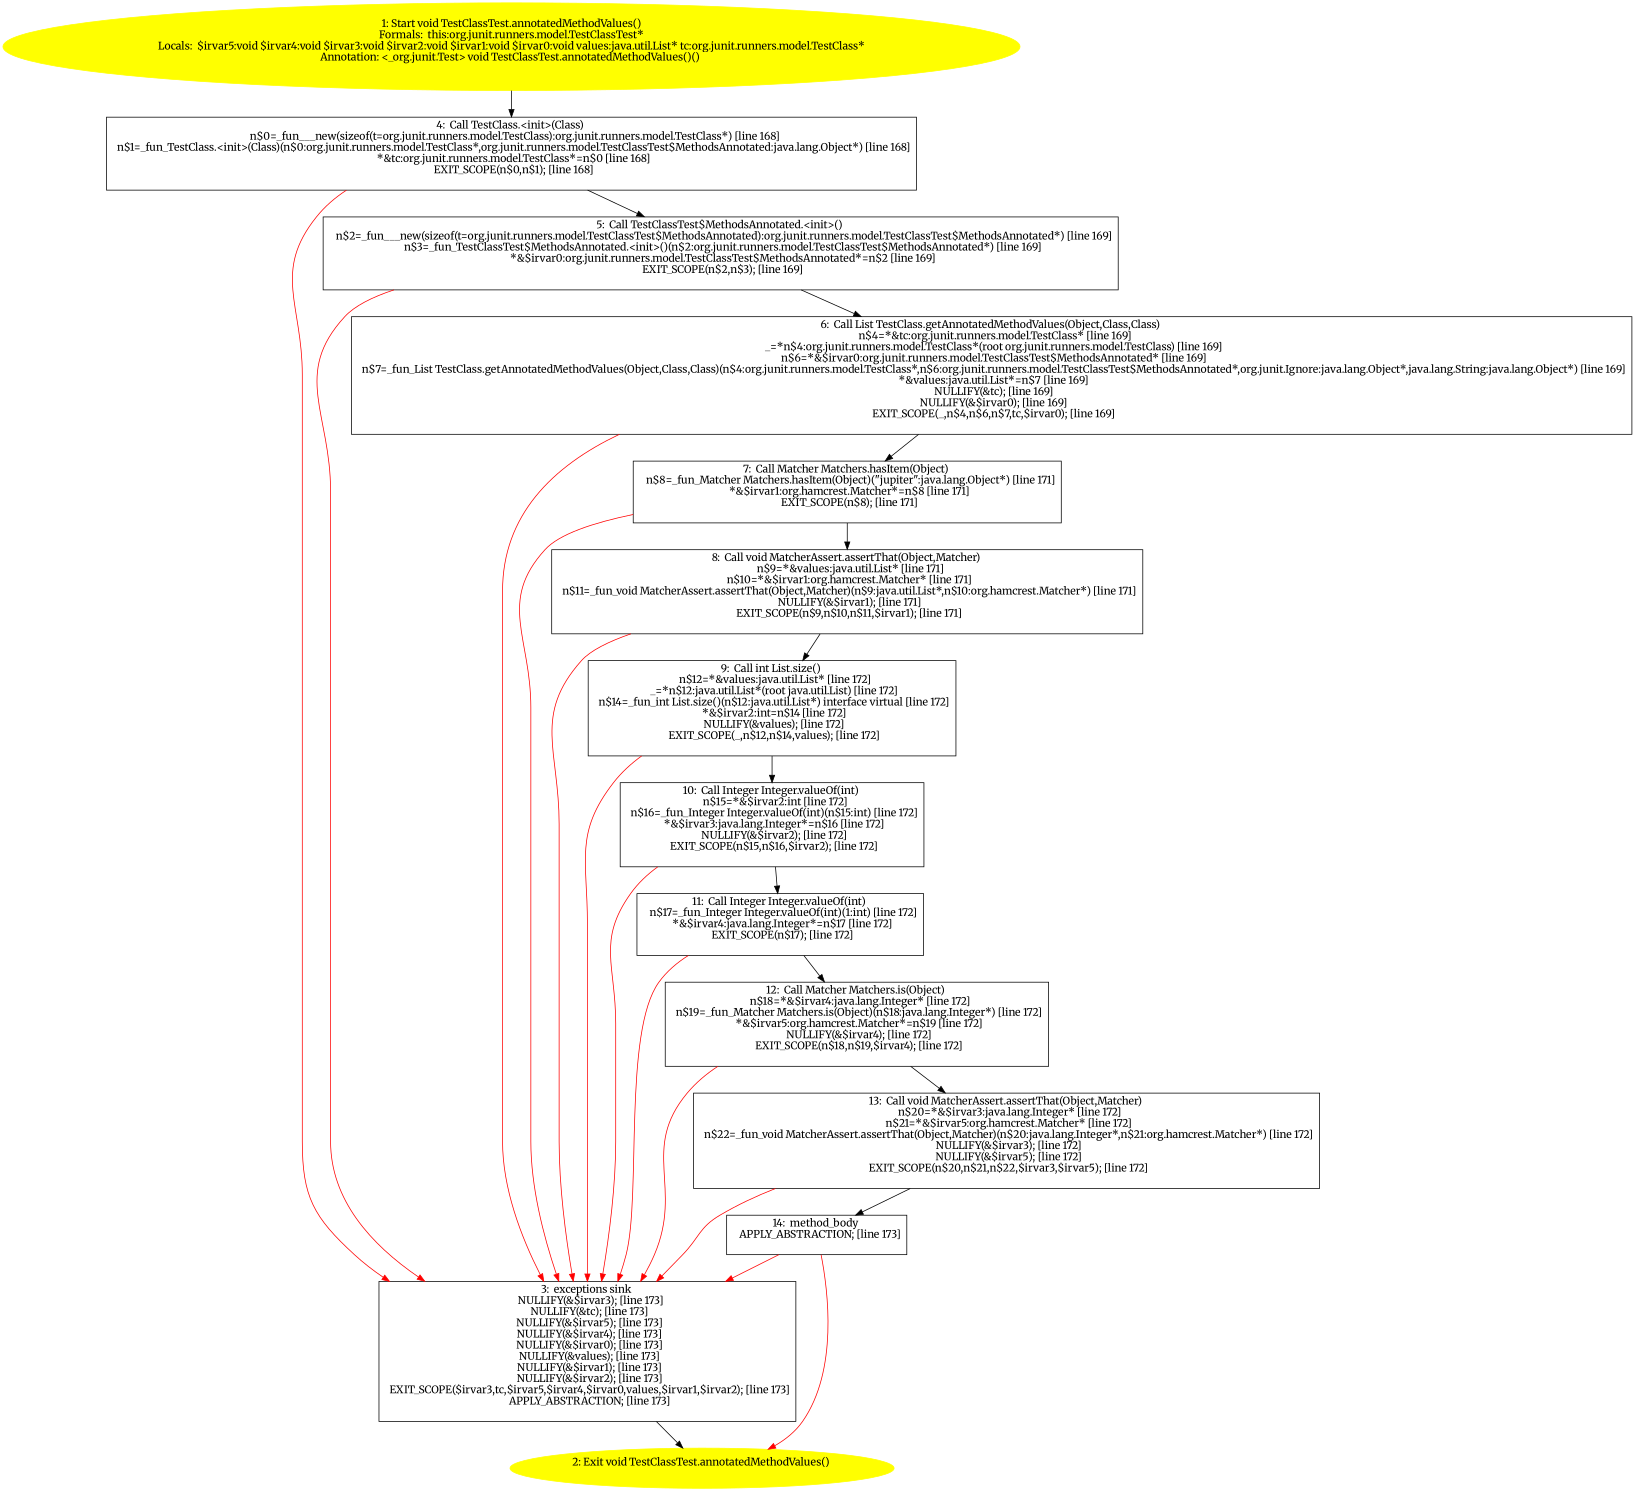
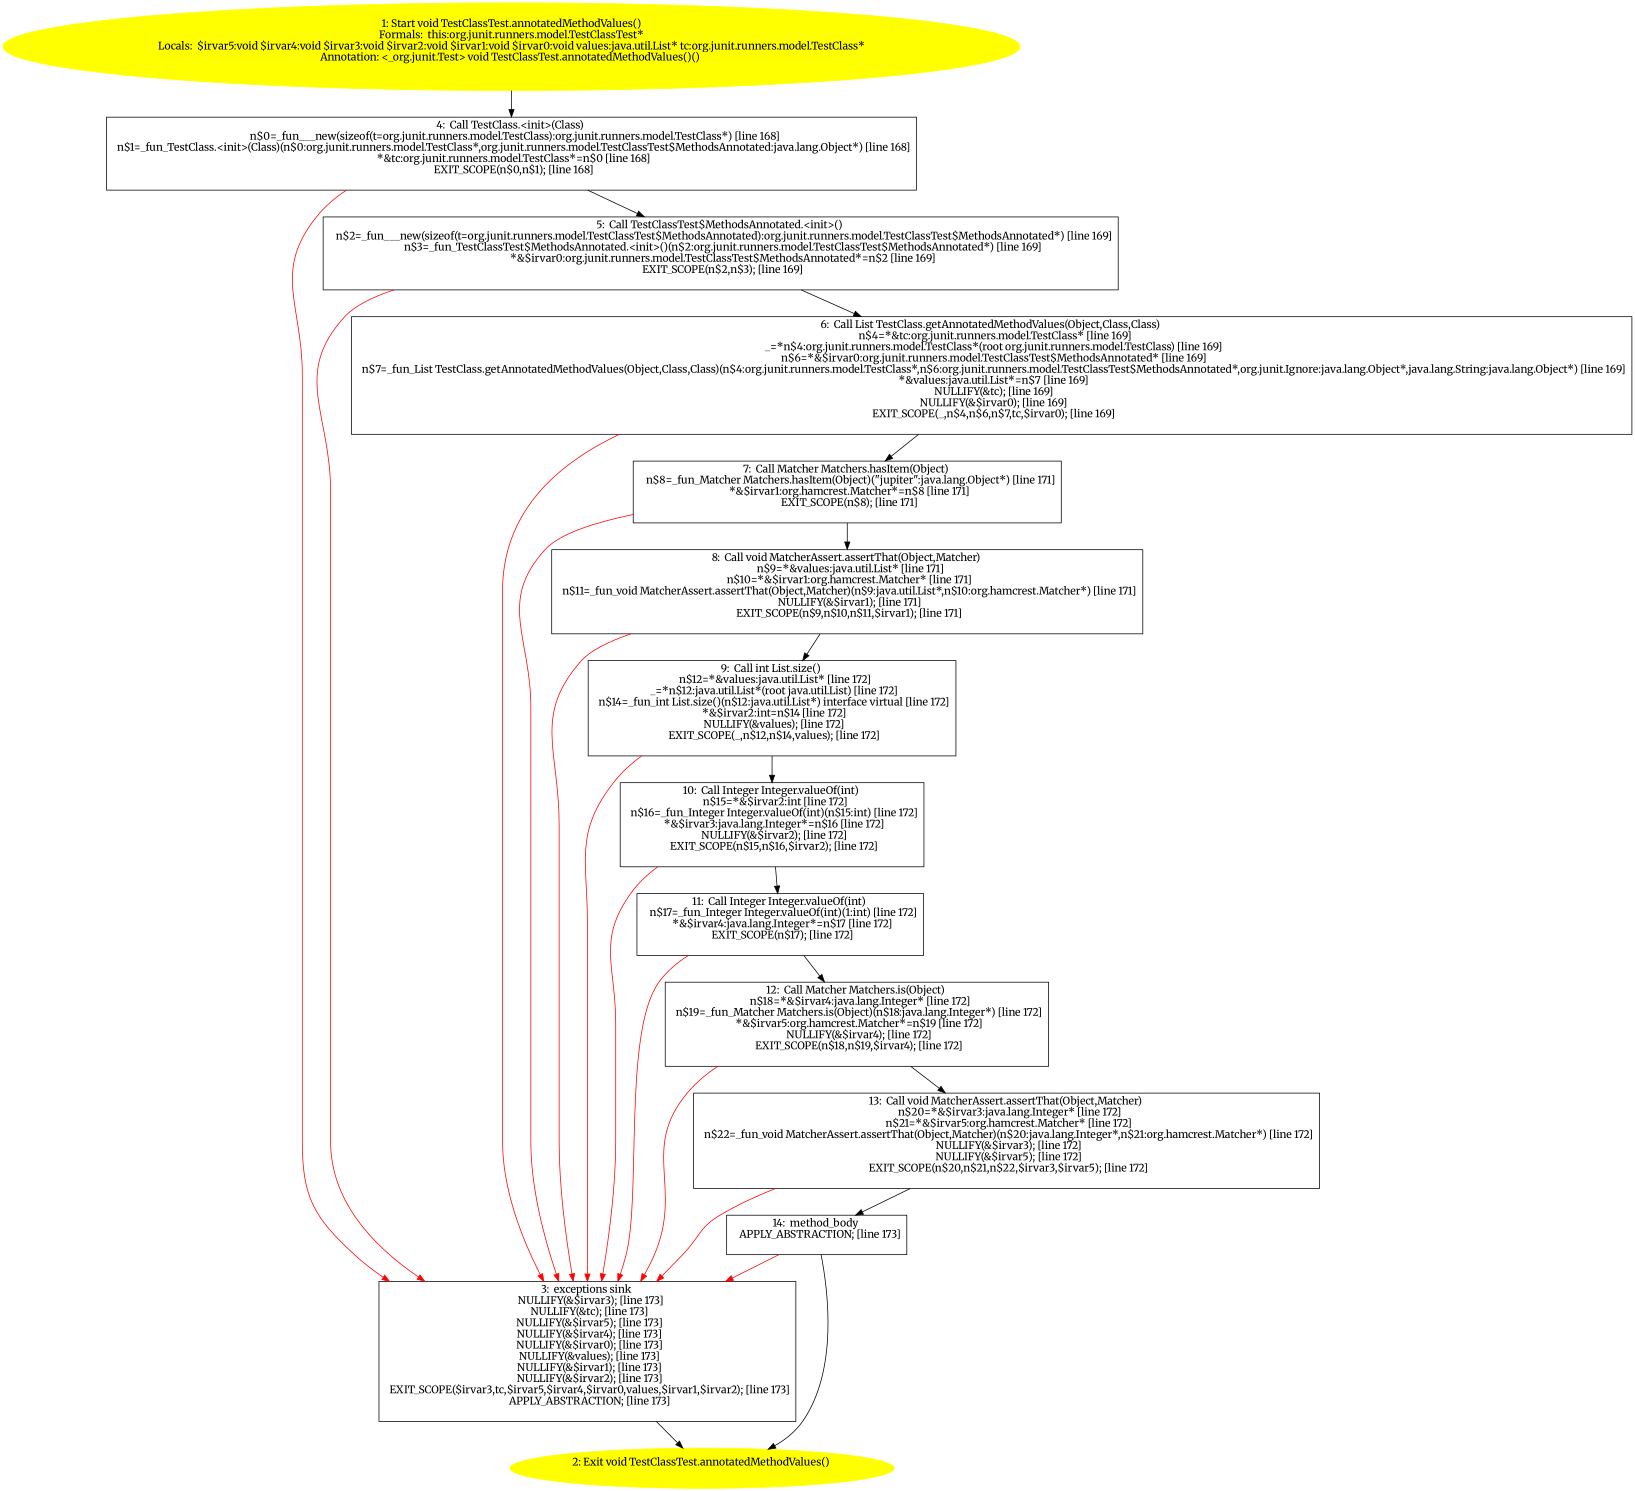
edge "14:  method_body APPLY_ABSTRACTION; [line 173]" -> "2: Exit void TestClassTest.annotatedMethodValues()": color red -> black
